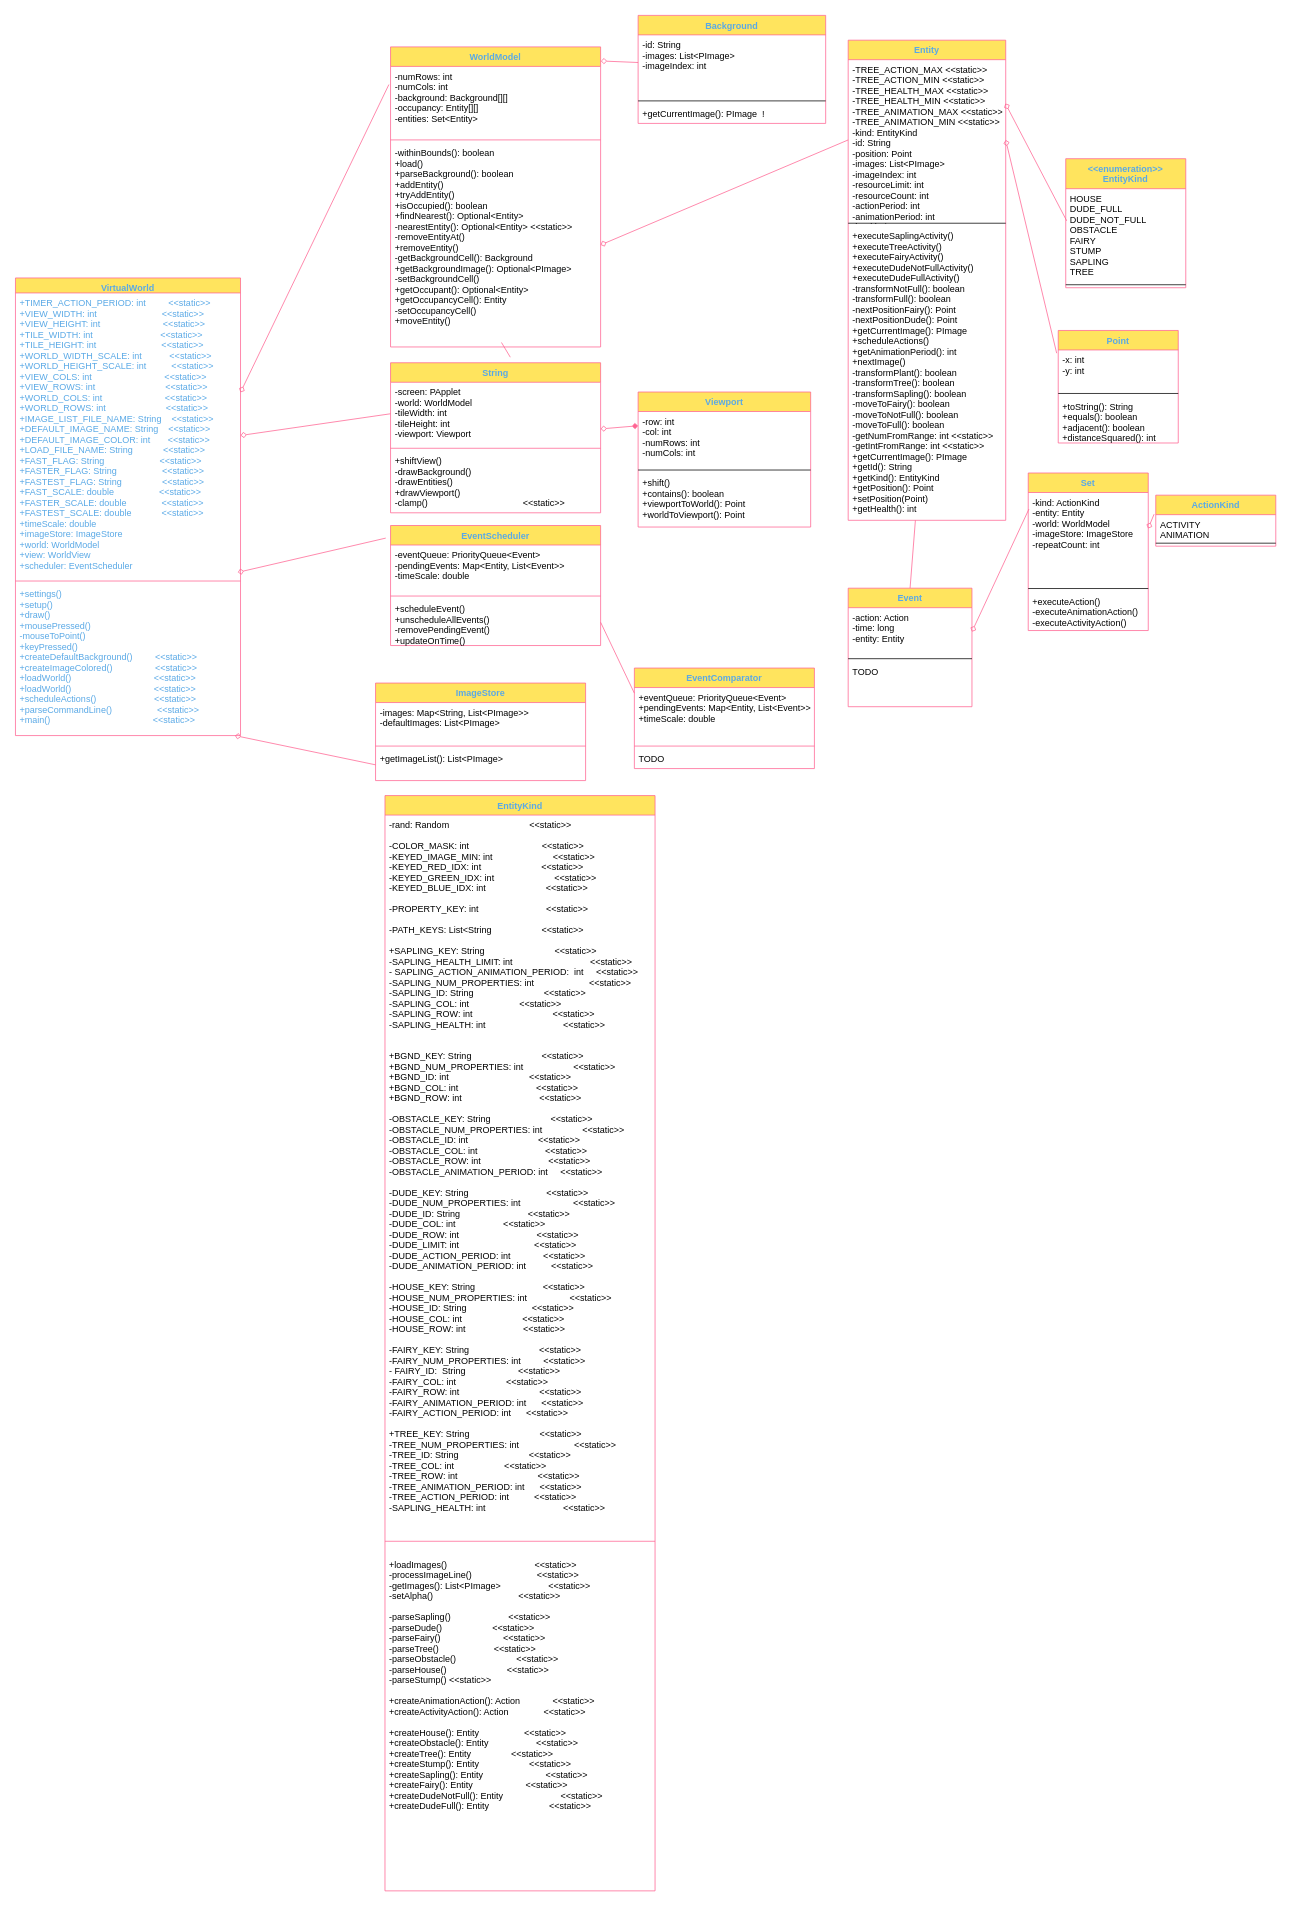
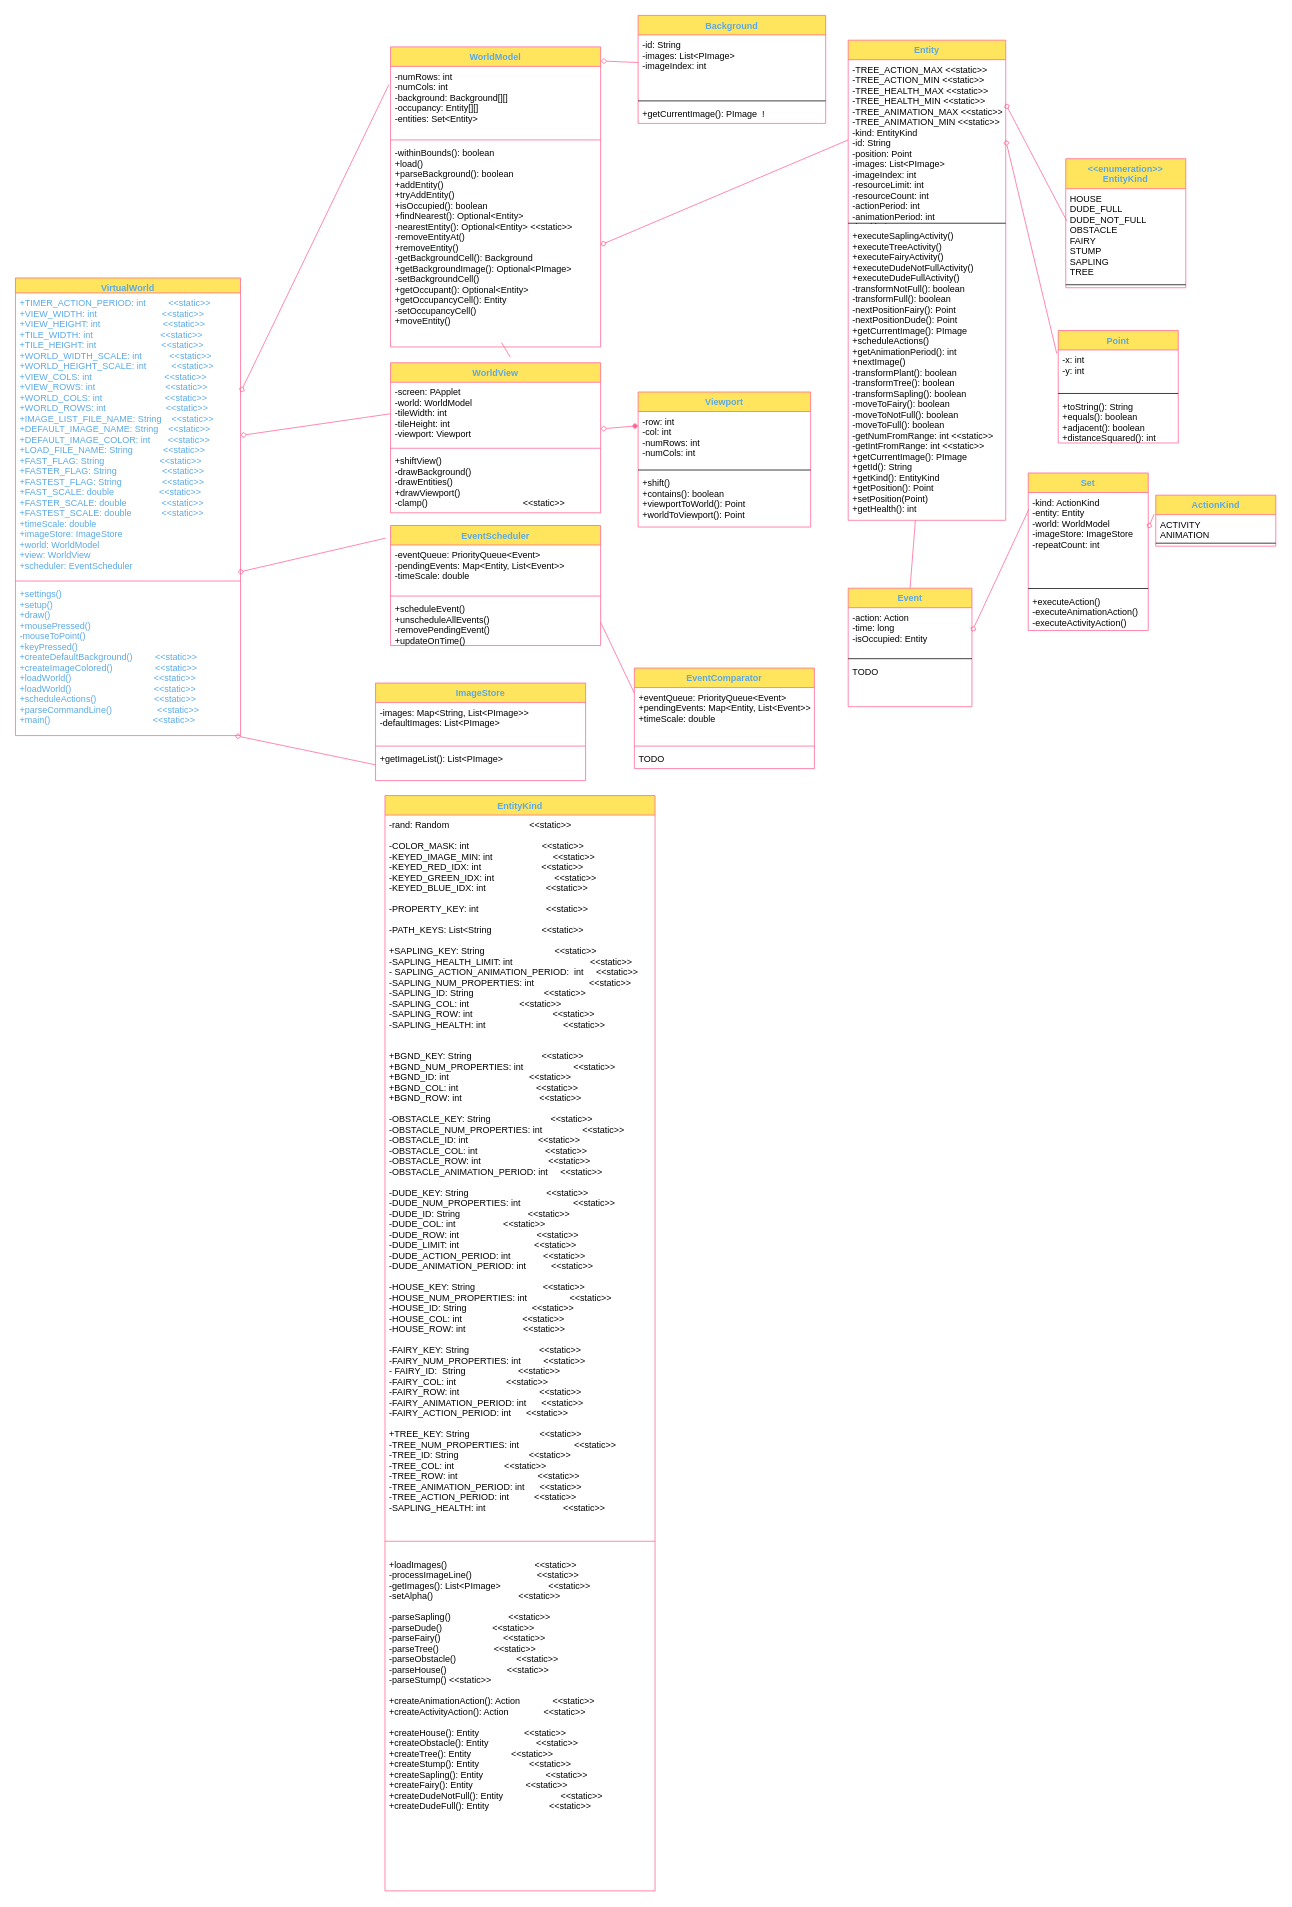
node "String": label "String" -> "WorldView"
node "-action: Action -time: long -entity: Entity": label "-action: Action -time: long -entity: Entity" -> "-action: Action -time: long -isOccupied: Entity"
